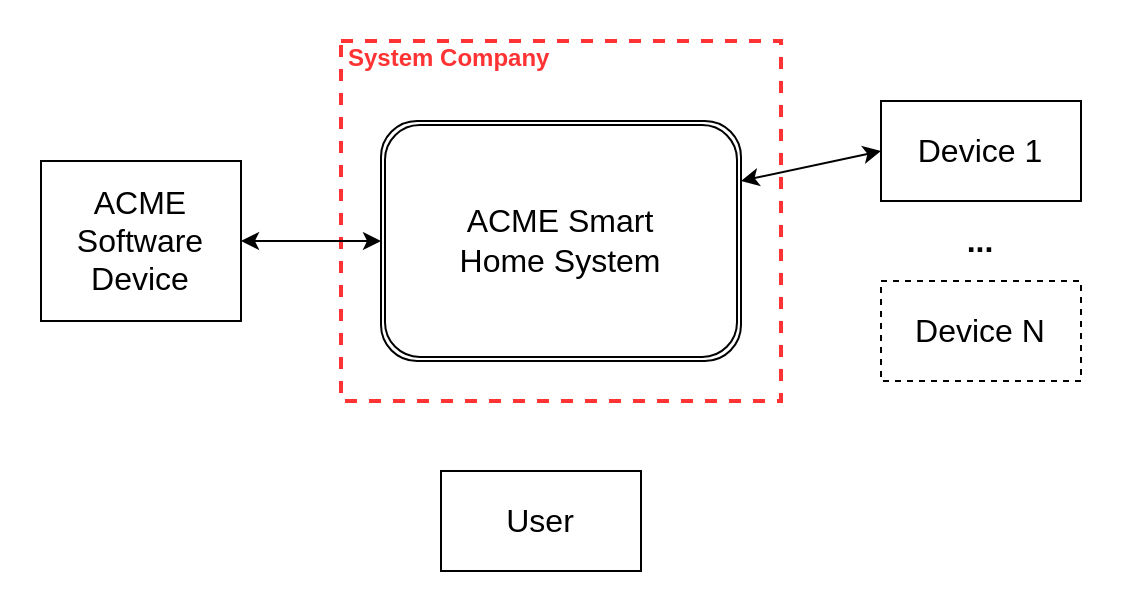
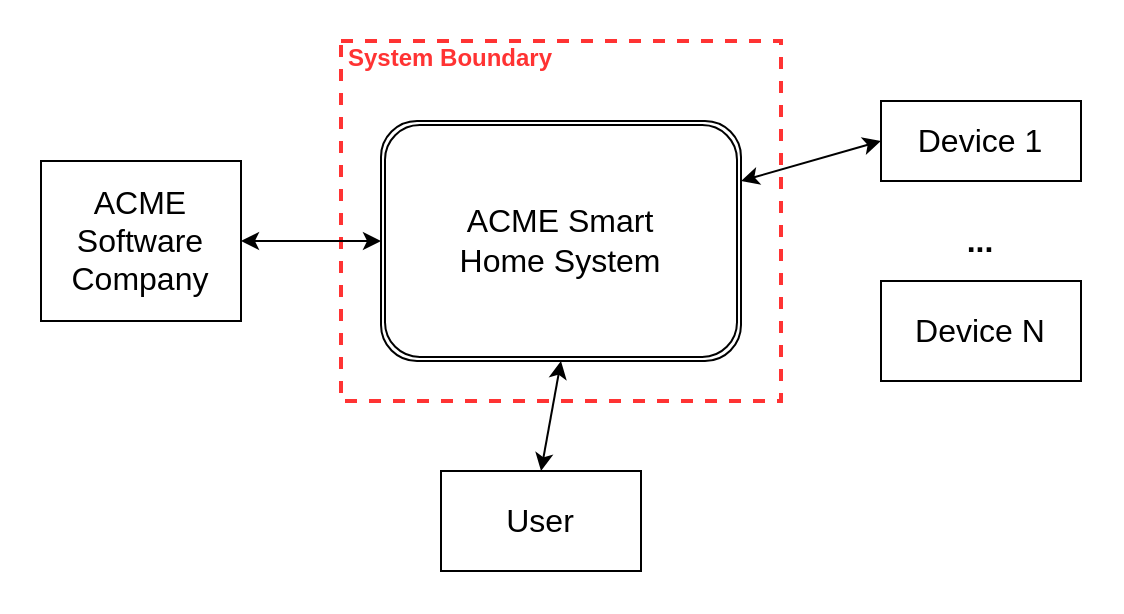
node "System Company": label "System Company" -> "System Boundary"
node "Device 1": size 200x100 -> 200x80
node "ACME Software Device": label "ACME Software Device" -> "ACME Software Company"
node "Device N": style dashed -> solid
edge "ACME Smart Home System" -- "User": added
